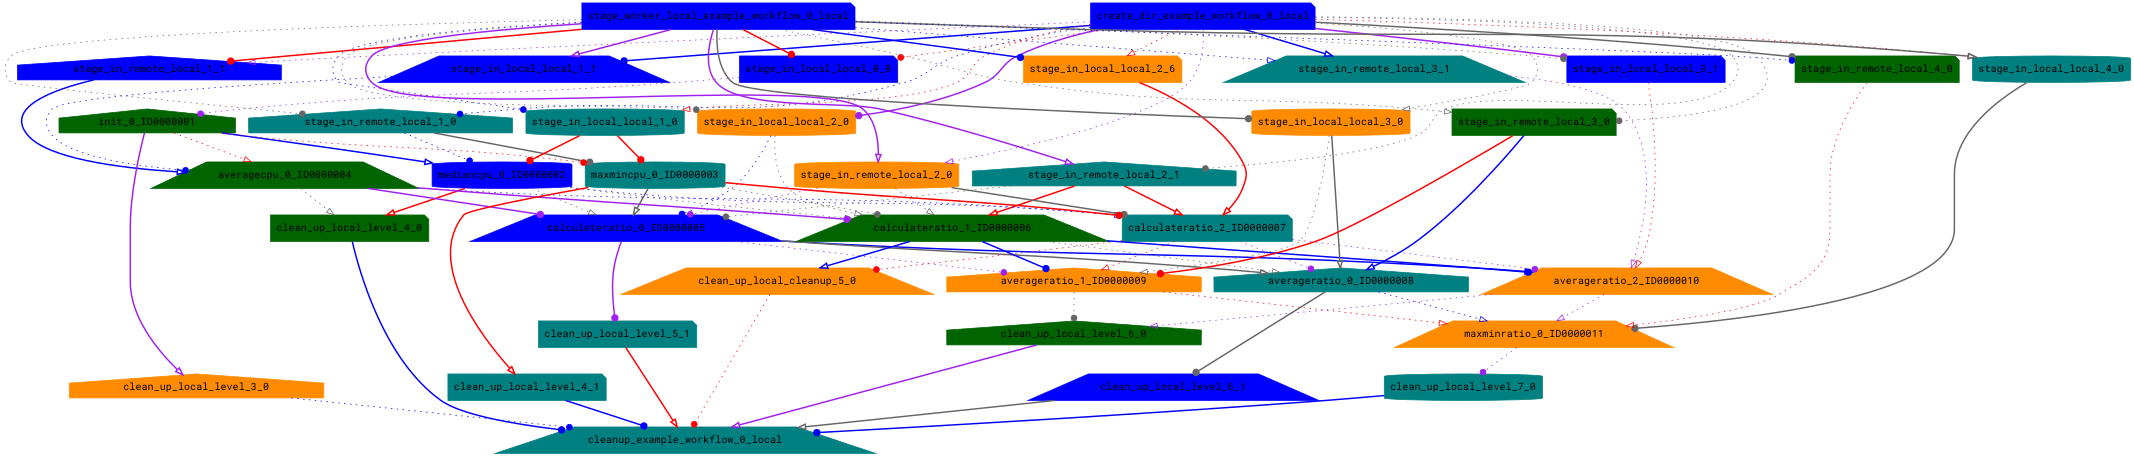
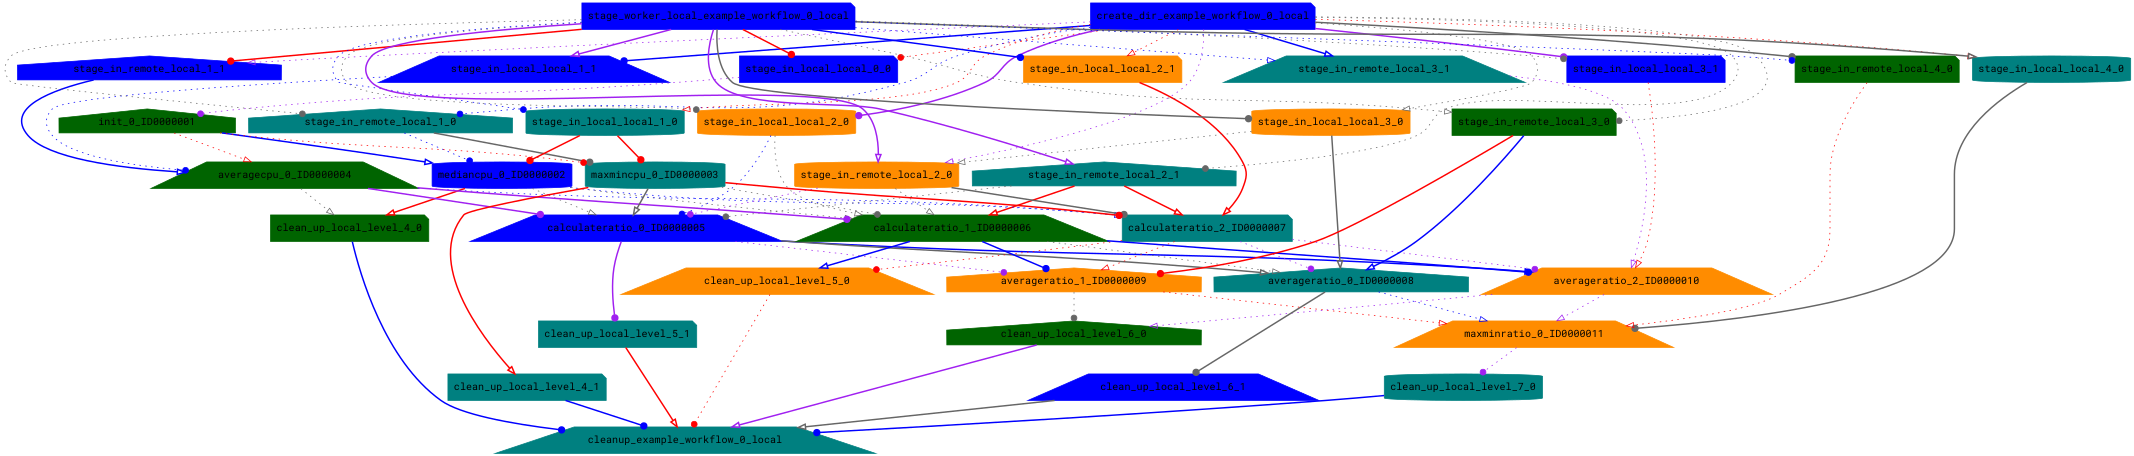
node "stage_in_local_local_2_6": label "stage_in_local_local_2_6" -> "stage_in_local_local_2_1"
edge "stage_in_local_local_3_0" -> "averageratio_1_ID0000009": now "stage_in_local_local_3_0" -> "stage_in_remote_local_2_0"
node "clean_up_local_cleanup_5_0": label "clean_up_local_cleanup_5_0" -> "clean_up_local_level_5_0"
node "clean_up_local_level_3_0": removed
